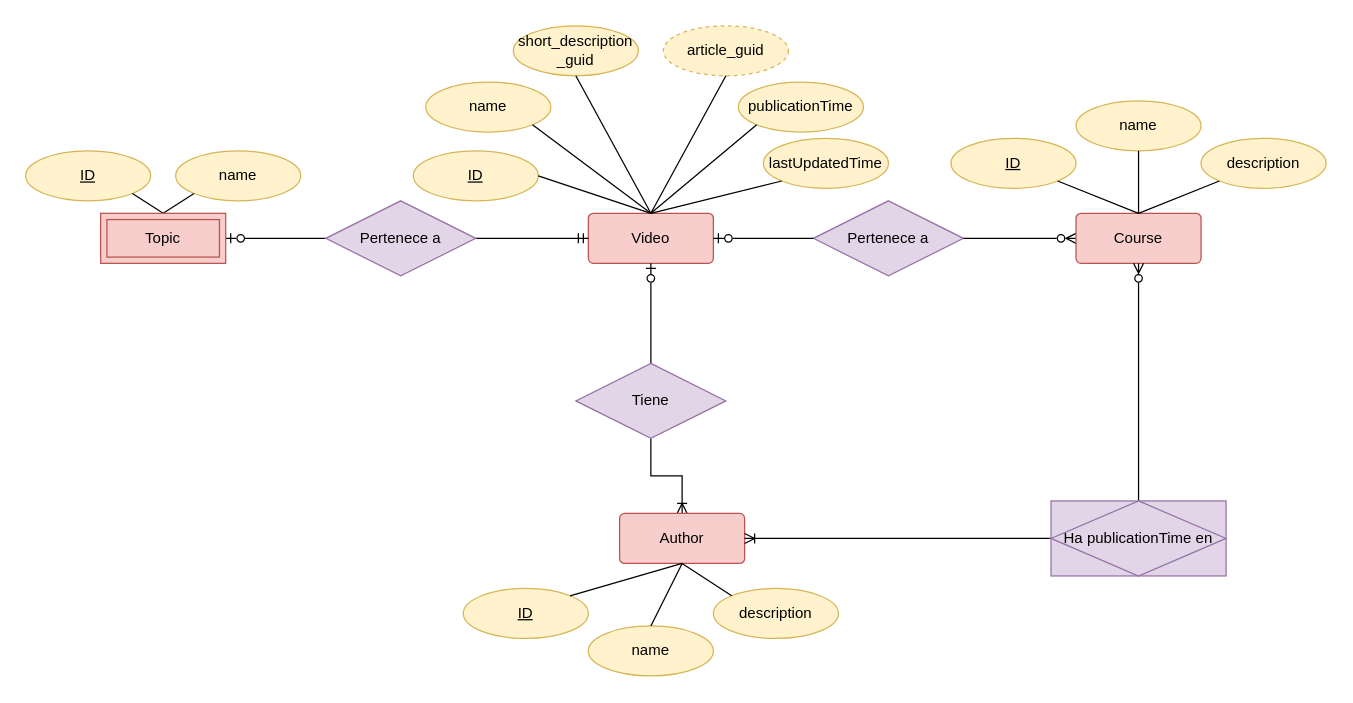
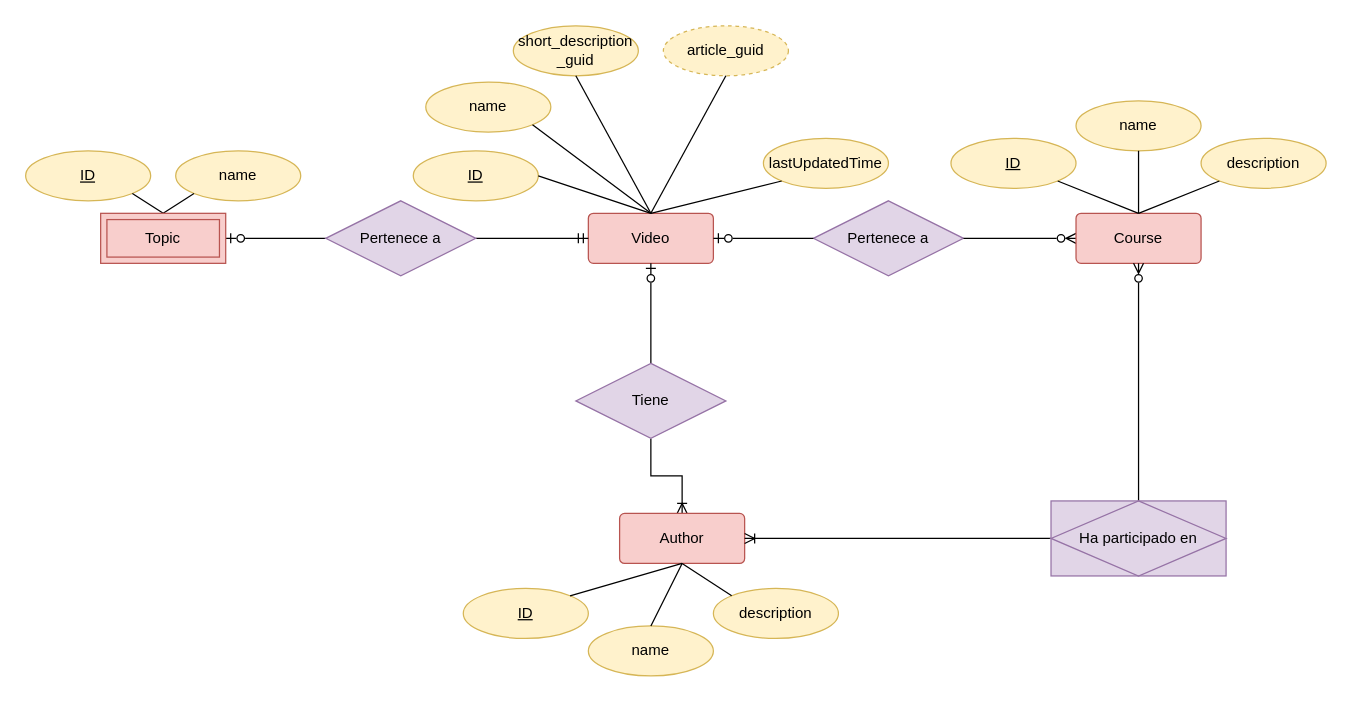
node "publicationTime": removed
edge "publicationTime" -- "Video": removed
node "Ha publicationTime en": label "Ha publicationTime en" -> "Ha participado en"
